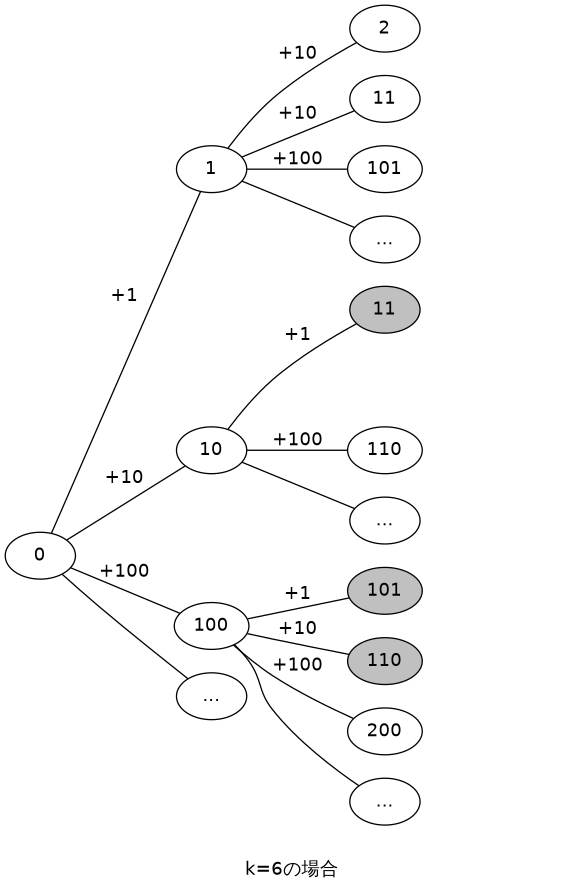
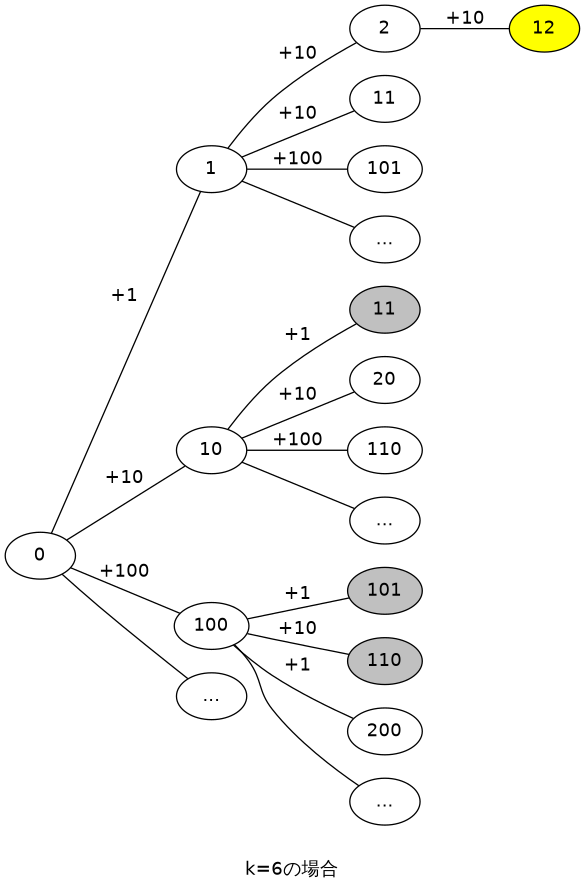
node "12": added
node "20": added
edge "100" -- "200": label "+100" -> "+1"
